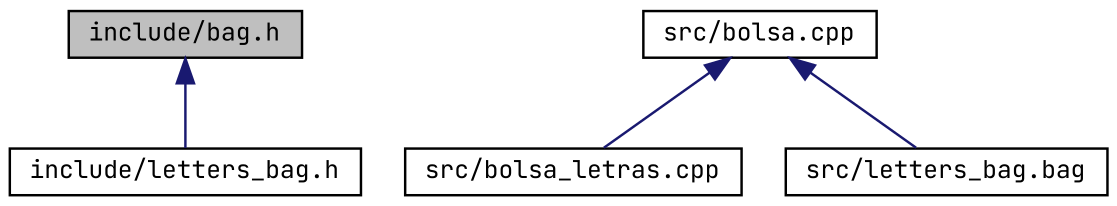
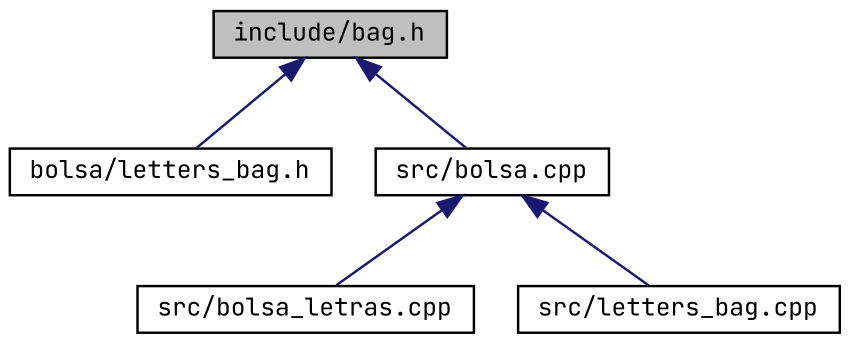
edge "src/bolsa.cpp" -> "include/bag.h": added
node "include/letters_bag.h": label "include/letters_bag.h" -> "bolsa/letters_bag.h"
node "src/letters_bag.bag": label "src/letters_bag.bag" -> "src/letters_bag.cpp"
